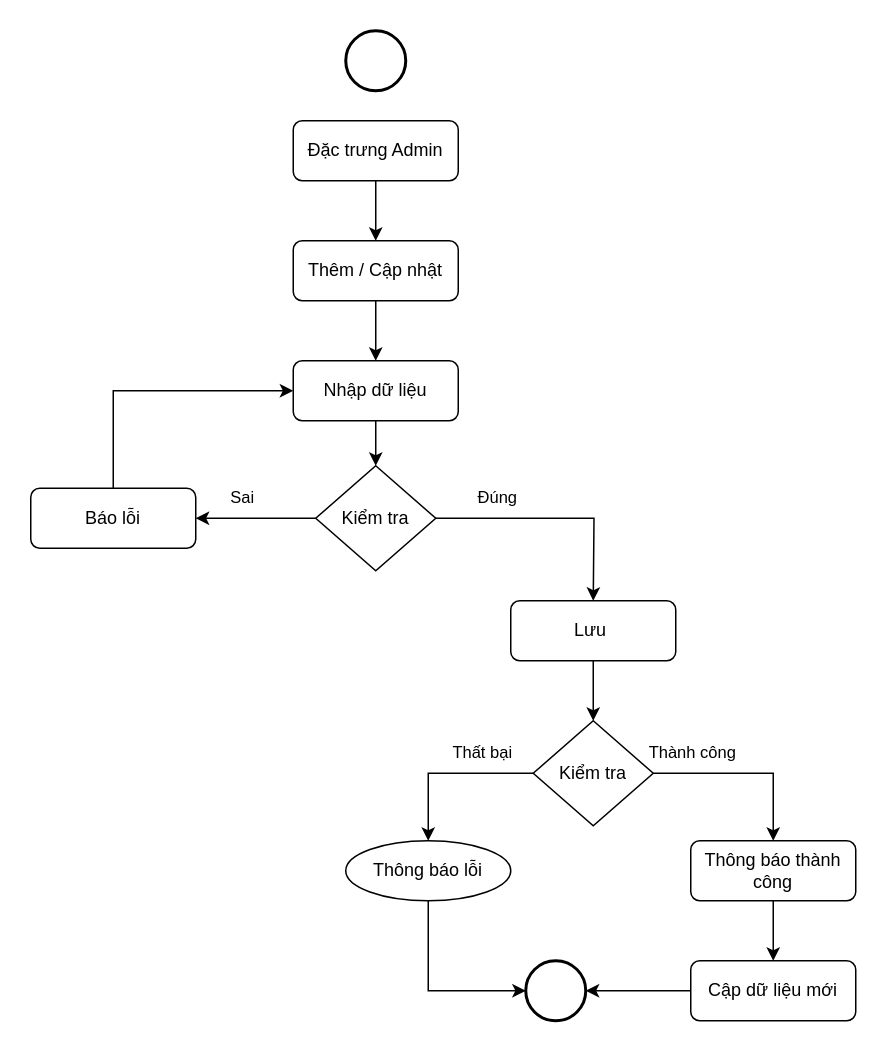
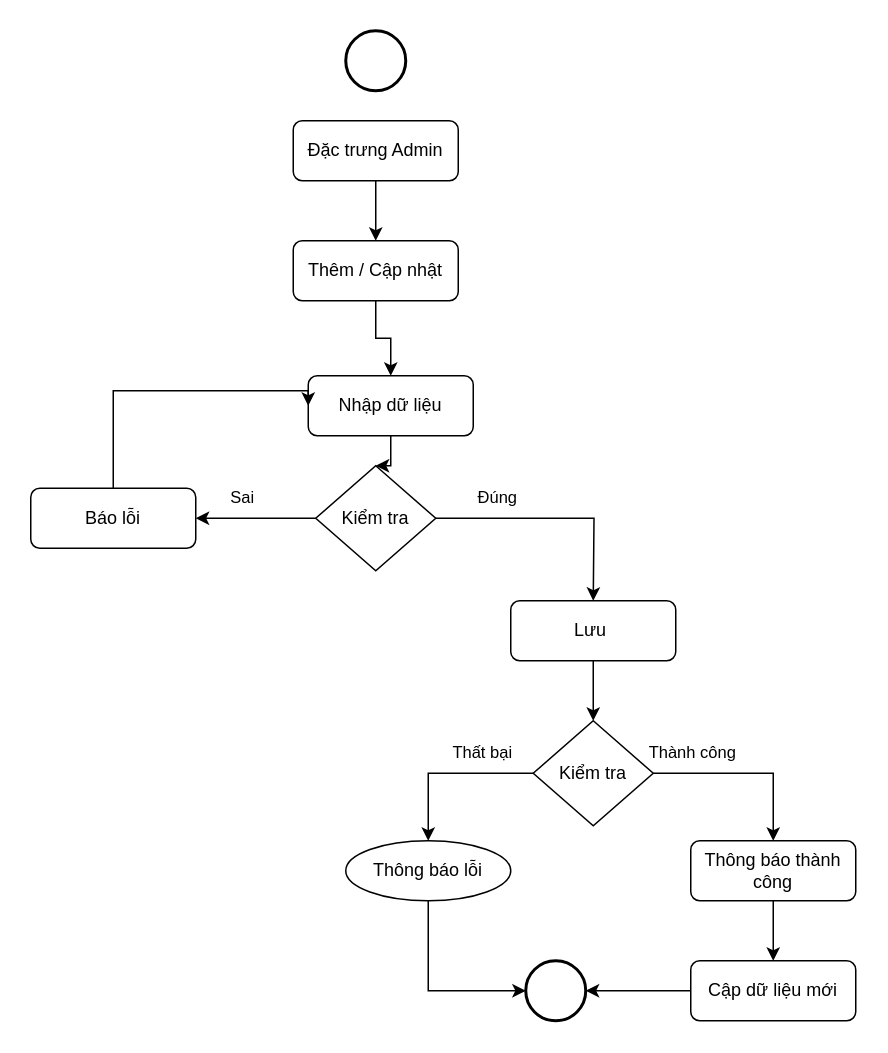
node "Nhập dữ liệu": moved (376, 391) -> (391, 406)
